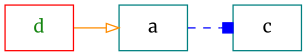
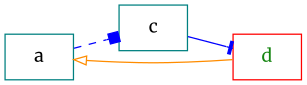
edge "c" -> "d": added
